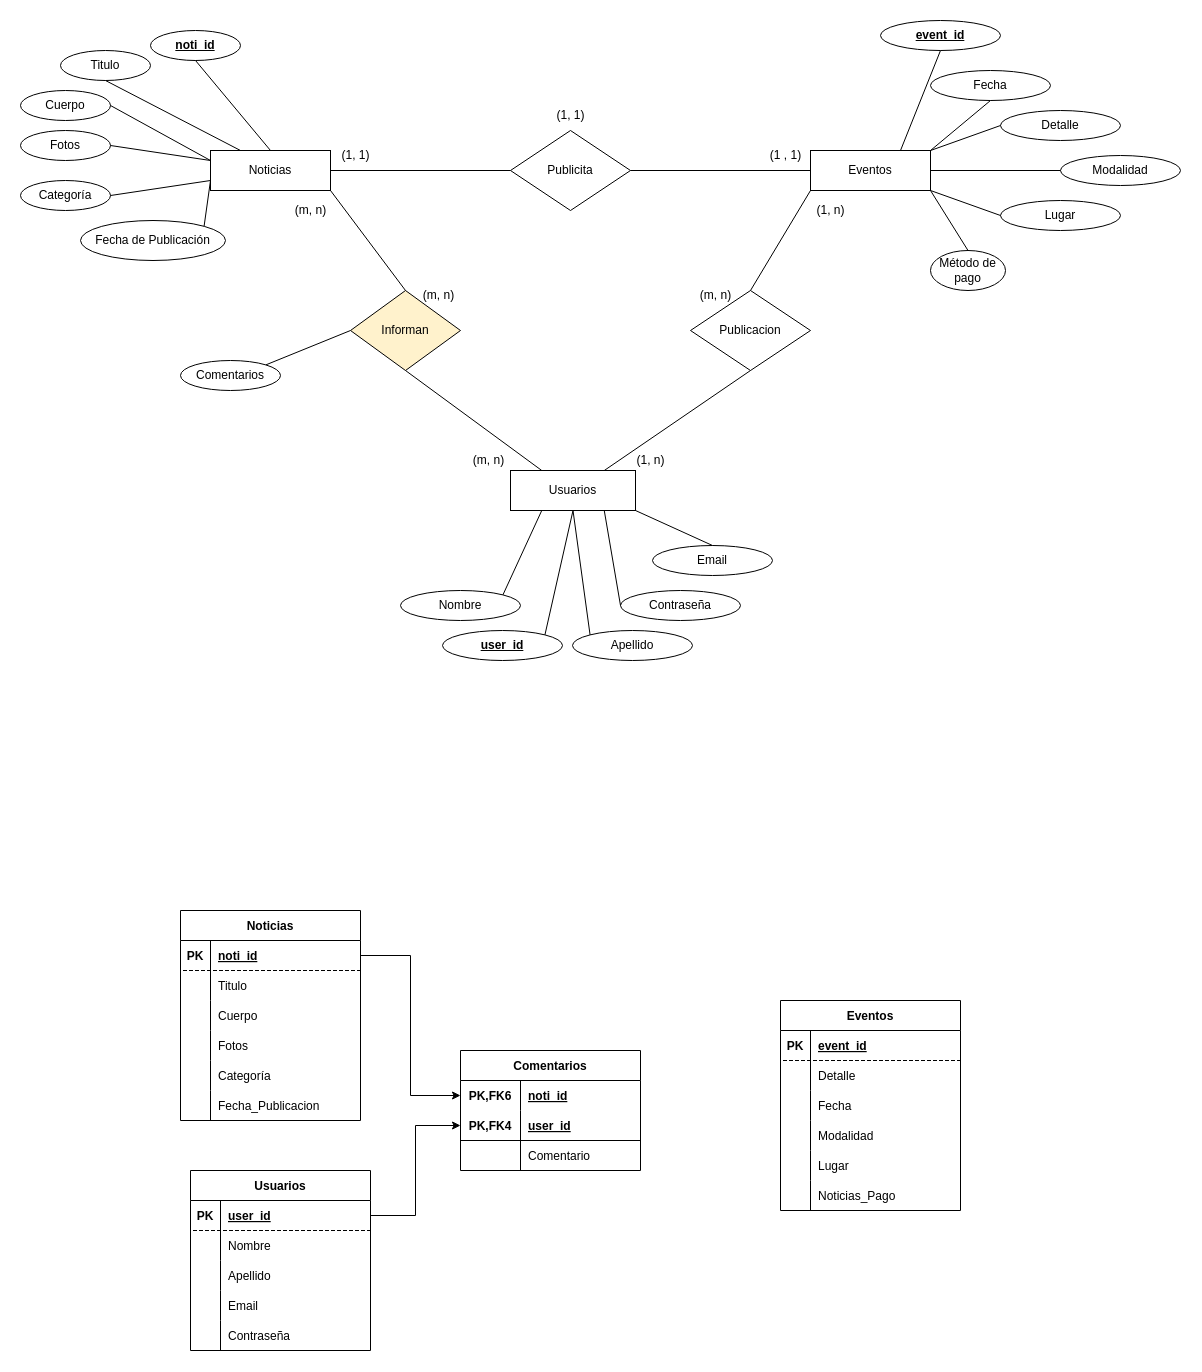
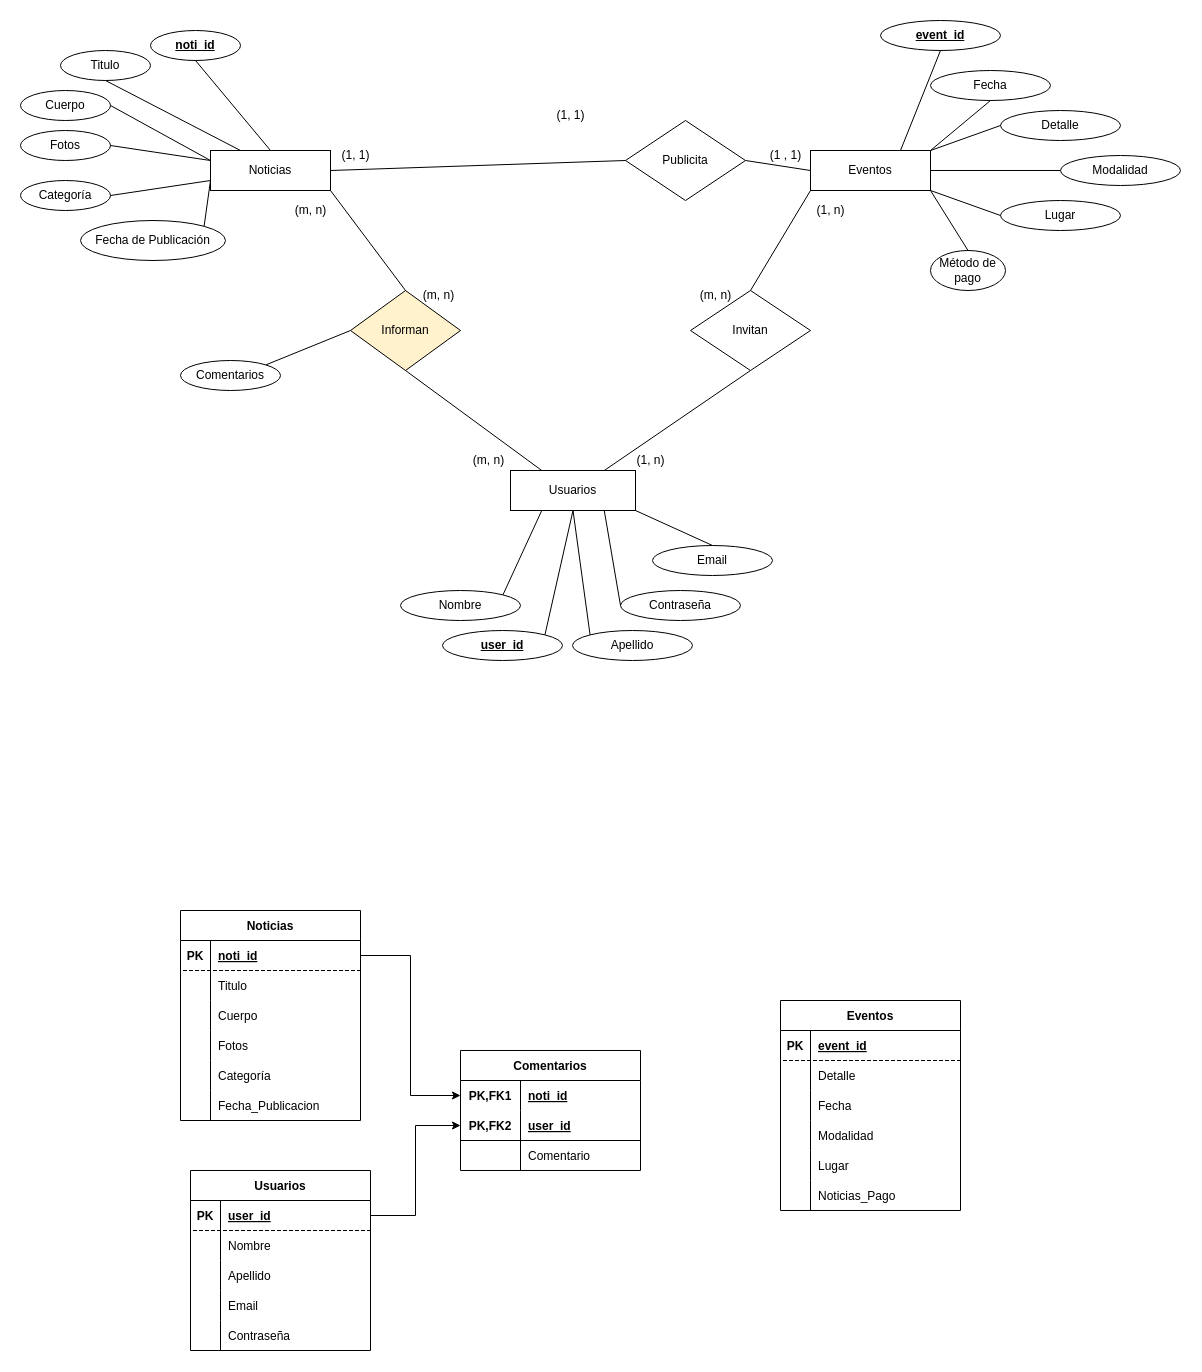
node "Publicita": moved (571, 171) -> (686, 161)
node "Publicacion": label "Publicacion" -> "Invitan"
node "PK,FK6": label "PK,FK6" -> "PK,FK1"
node "PK,FK4": label "PK,FK4" -> "PK,FK2"
